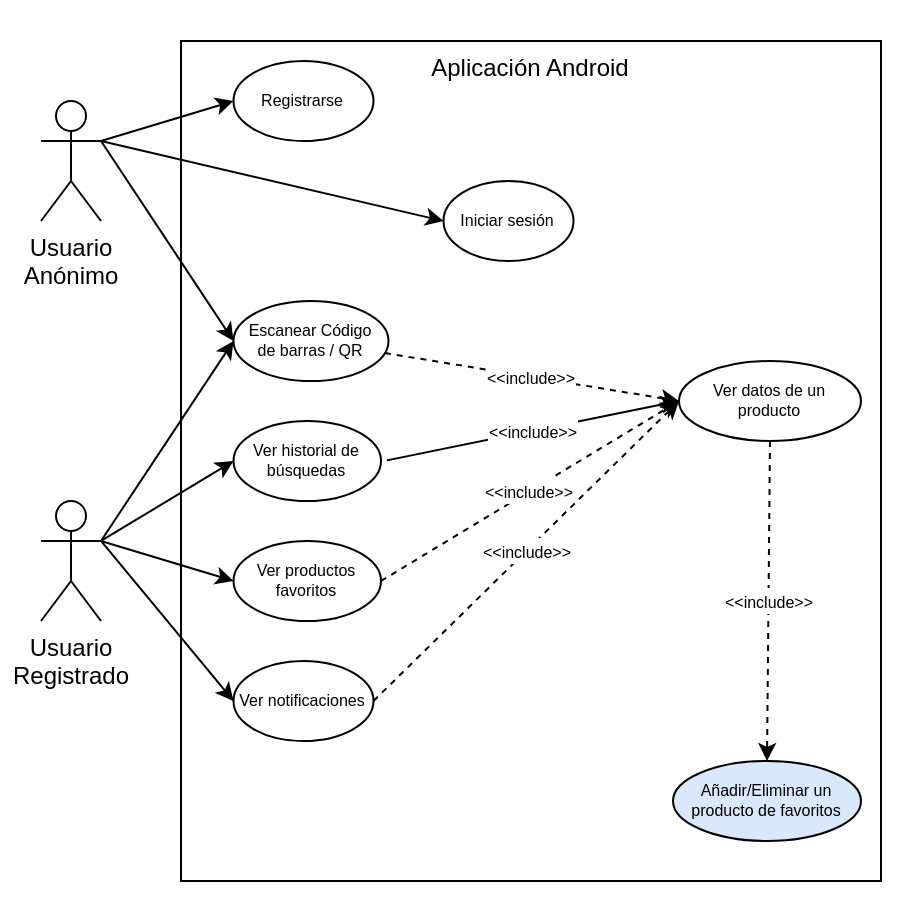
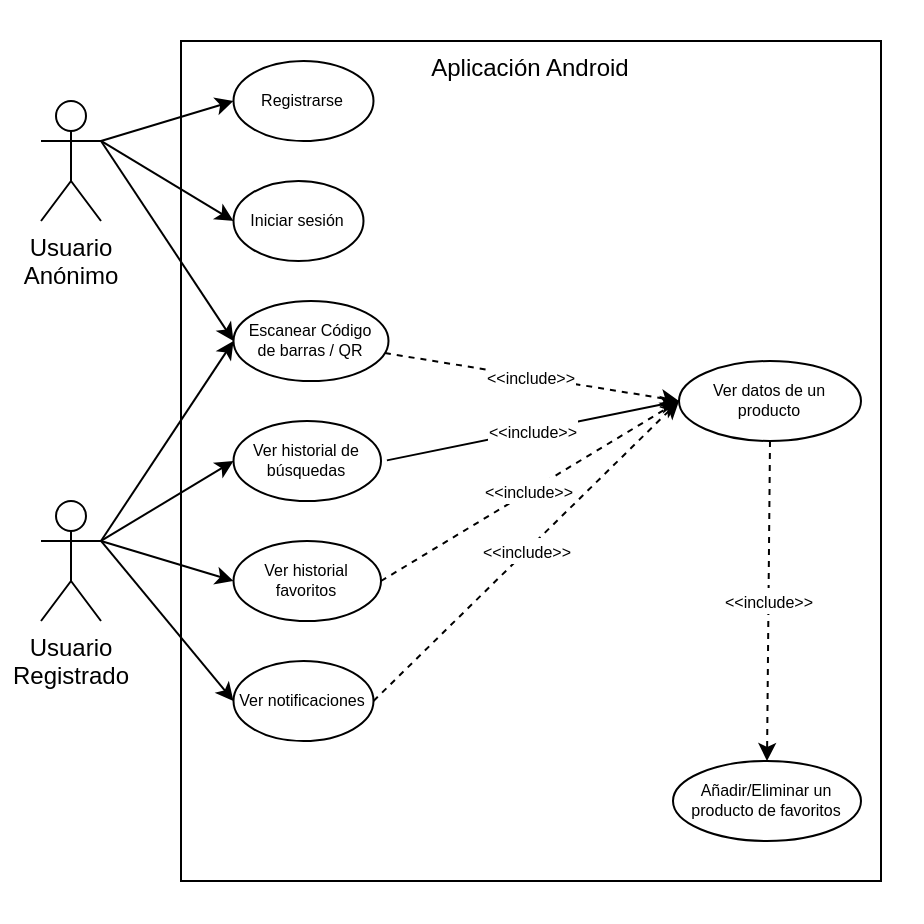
node "Iniciar sesión": moved (509, 221) -> (299, 221)
node "Ver productos favoritos": label "Ver productos favoritos" -> "Ver historial favoritos"
node "Añadir/Eliminar un producto de favoritos": fillcolor #dae8fc -> #ffffff
